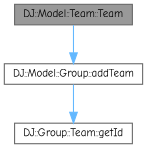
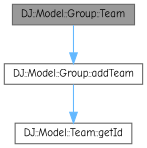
node "DJ::Model::Team::Team": label "DJ::Model::Team::Team" -> "DJ::Model::Group::Team"
node "DJ::Group::Team::getId": label "DJ::Group::Team::getId" -> "DJ::Model::Team::getId"
